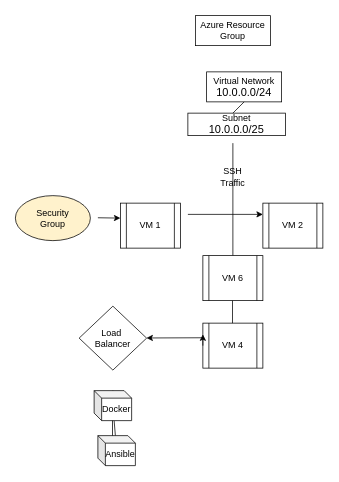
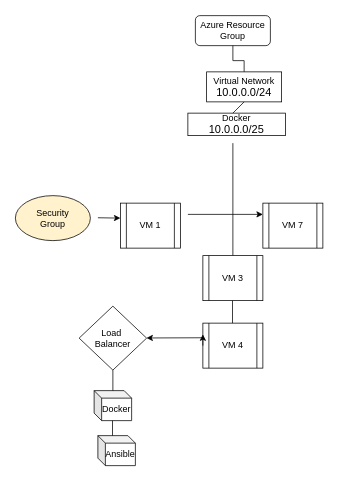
node "Azure Resource Group": shape rectangle -> rounded rectangle
edge "Azure Resource Group" -- "Virtual Network 10.0.0.0/24": added
node "Subnet 10.0.0.0/25": label "Subnet 10.0.0.0/25" -> "Docker 10.0.0.0/25"
node "SSH Traffic": removed
node "VM 2": label "VM 2" -> "VM 7"
node "VM 6": label "VM 6" -> "VM 3"
edge "Docker" -- "Ansible": now "Docker" -- "Load Balancer"
